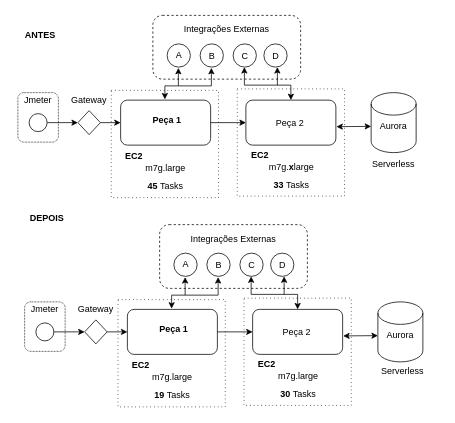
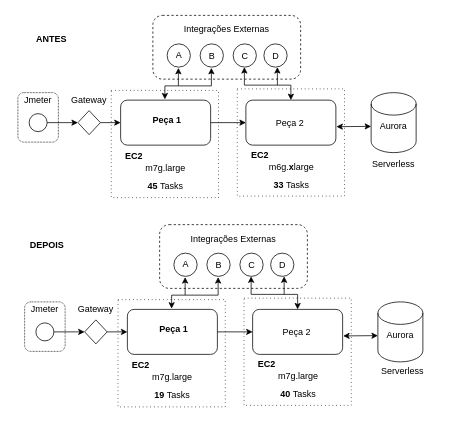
node "ANTES": moved (40, 36) -> (51, 39)
node "m7g.xlarge": label "m7g.xlarge" -> "m6g.xlarge"
node "DEPOIS": moved (47, 219) -> (47, 245)
node "30 Tasks": label "30 Tasks" -> "40 Tasks"
